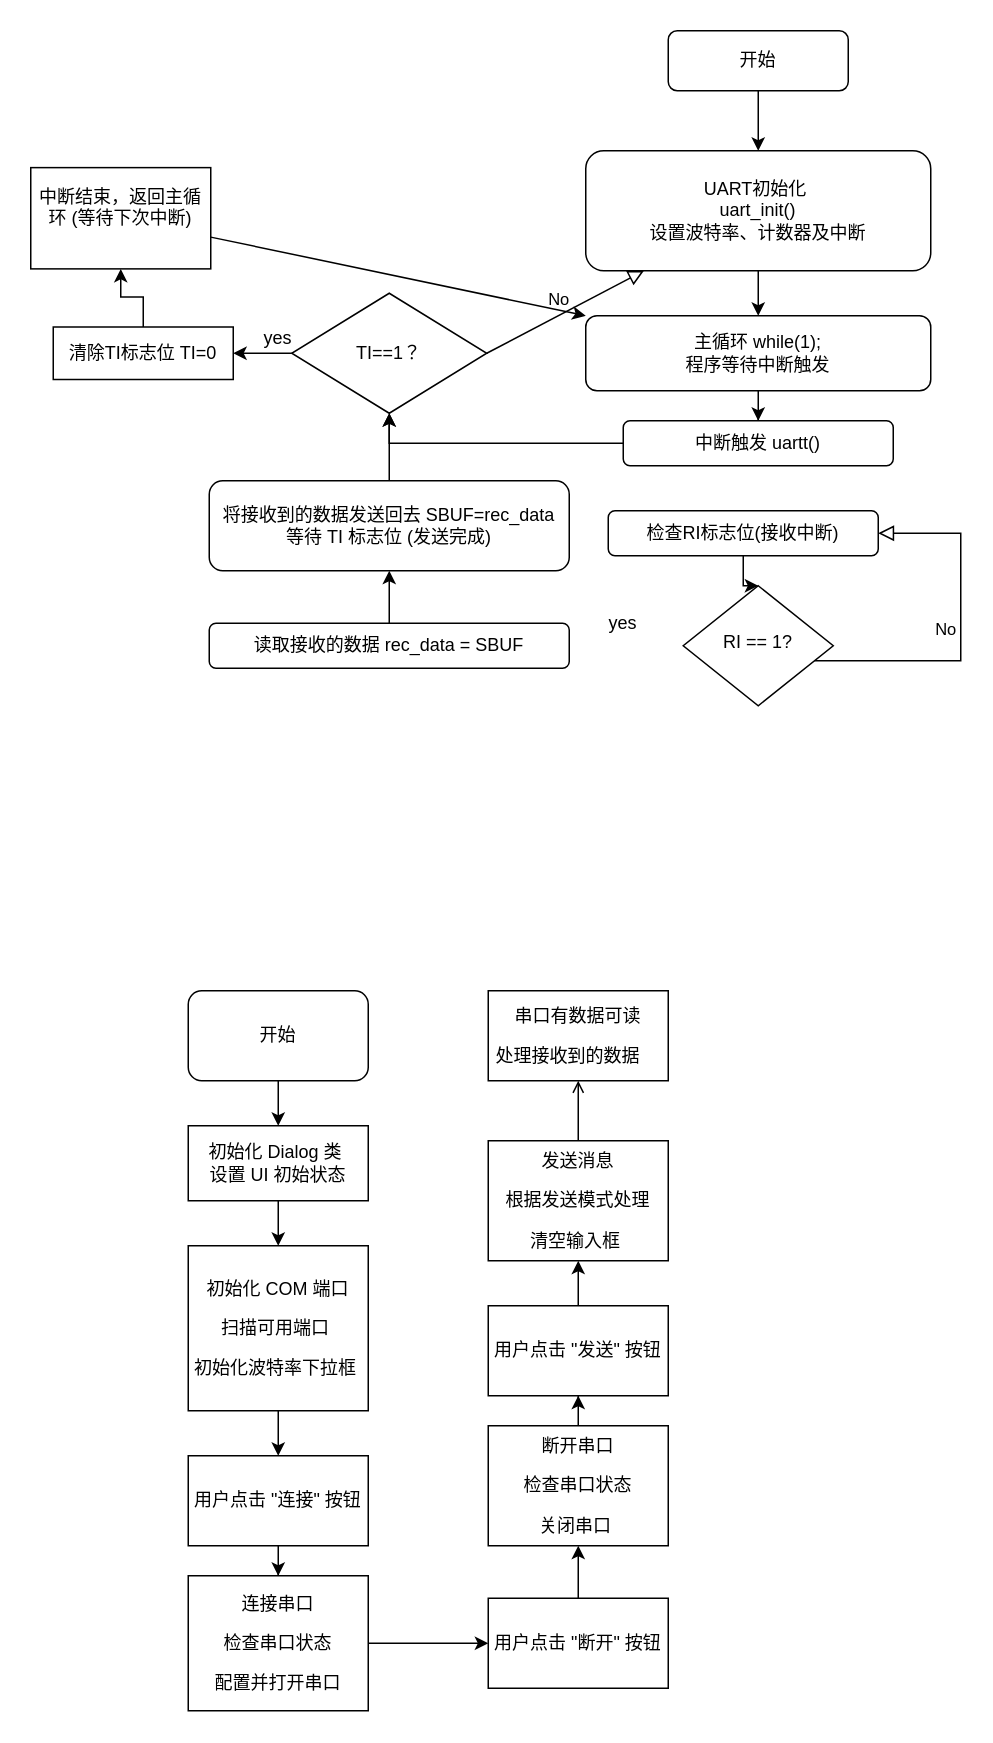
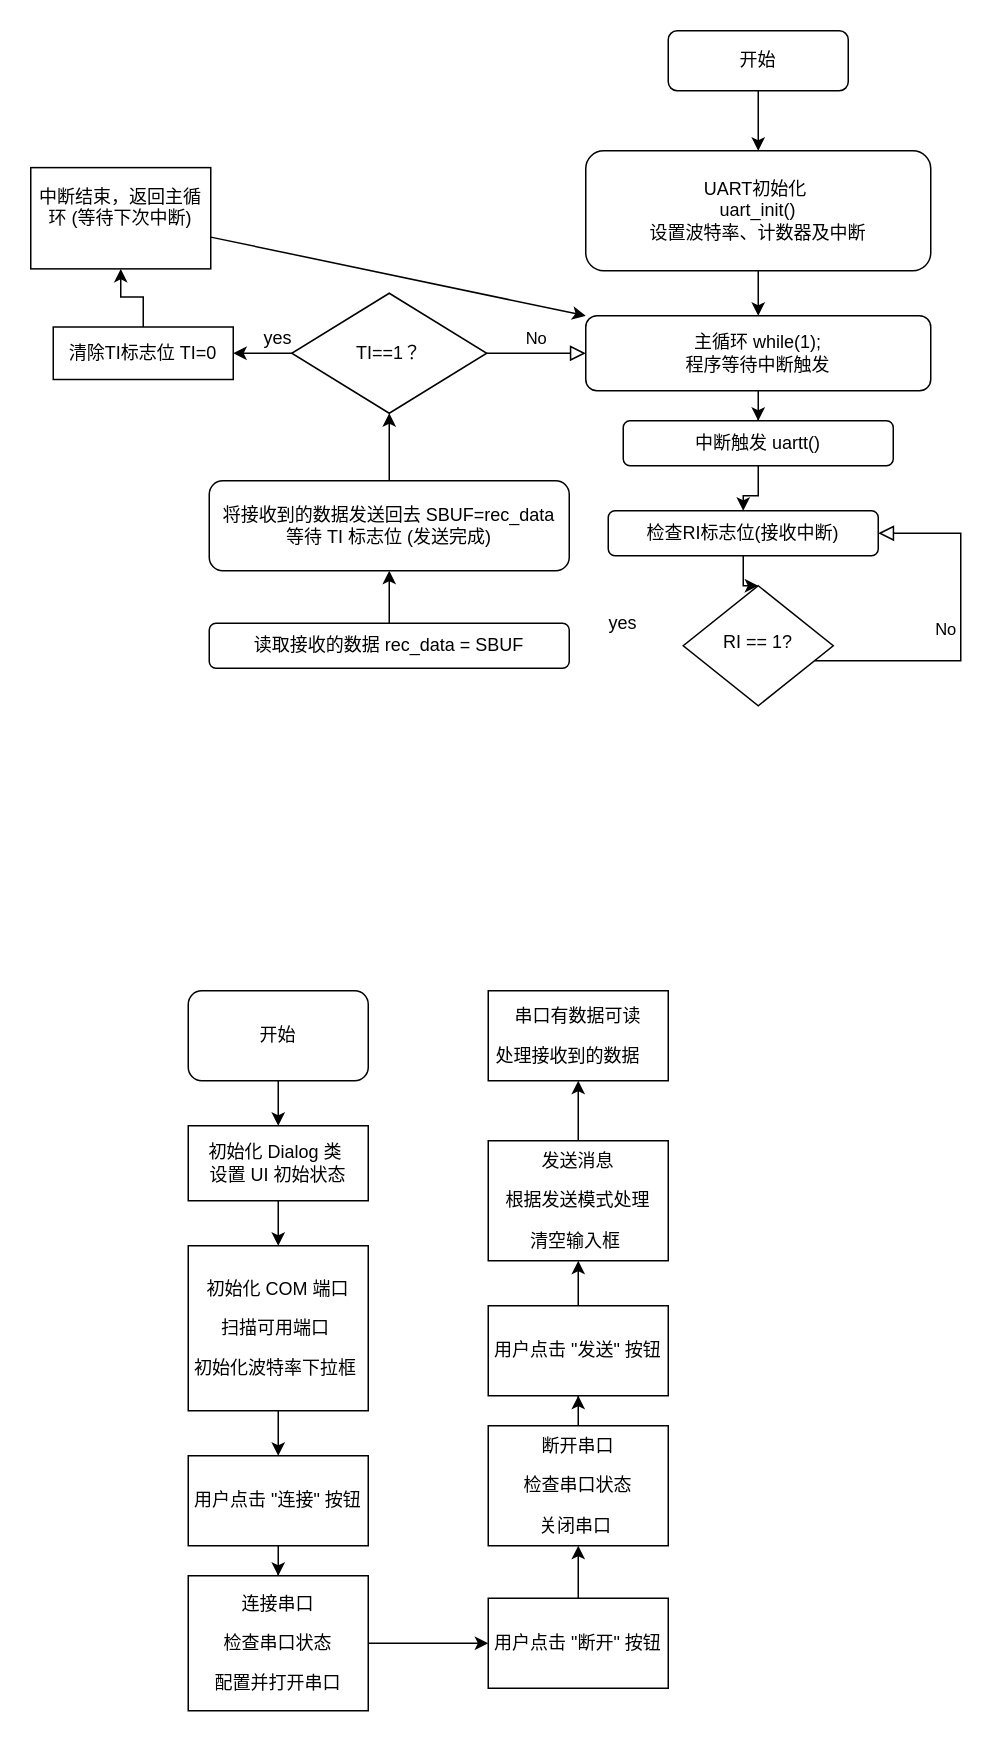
edge "TI==1？" -> "UART初始化 uart_init() 设置波特率、计数器及中断": now "TI==1？" -> "主循环 while(1); 程序等待中断触发"
edge "中断触发 uartt()" -> "TI==1？": now "中断触发 uartt()" -> "检查RI标志位(接收中断)"
edge "发送消息 根据发送模式处理 清空输入框" -> "串口有数据可读 处理接收到的数据": arrowhead open -> classic
